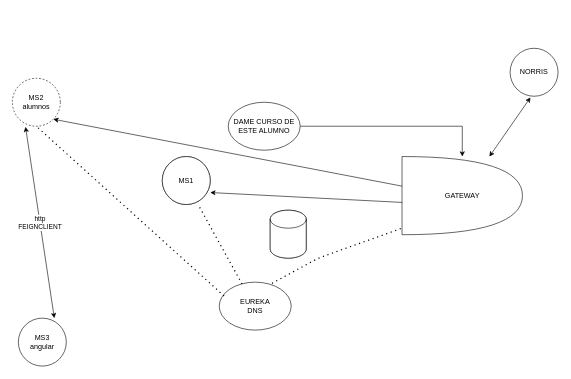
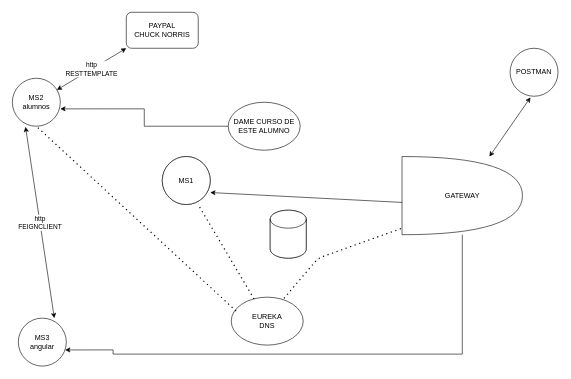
node "PAYPAL CHUCK NORRIS": added
node "NORRIS": label "NORRIS" -> "POSTMAN"
edge "PAYPAL CHUCK NORRIS" -- "MS2 alumnos": added, label "http RESTTEMPLATE"
node "MS2 alumnos": style dashed -> solid
edge "DAME CURSO DE ESTE ALUMNO" -> "GATEWAY": now "DAME CURSO DE ESTE ALUMNO" -> "MS2 alumnos"
edge "GATEWAY" -> "MS2 alumnos": removed
node "EUREKA DNS": moved (255, 306) -> (267, 321)
edge "GATEWAY" -> "MS3 angular": added
